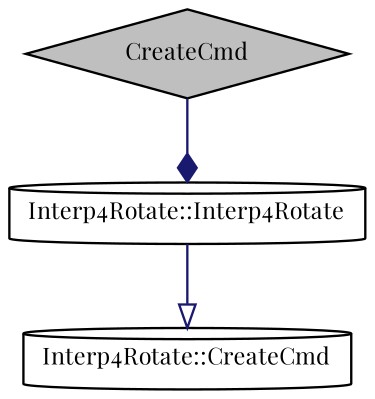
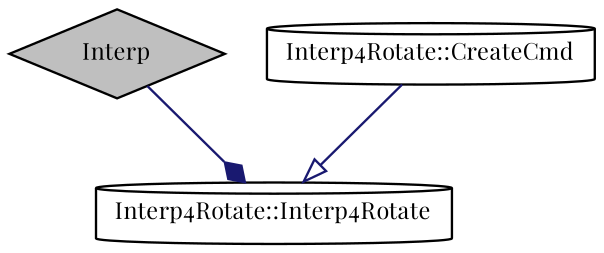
node "CreateCmd": label "CreateCmd" -> "Interp"
edge "Interp4Rotate::Interp4Rotate" -> "Interp4Rotate::CreateCmd": reversed
